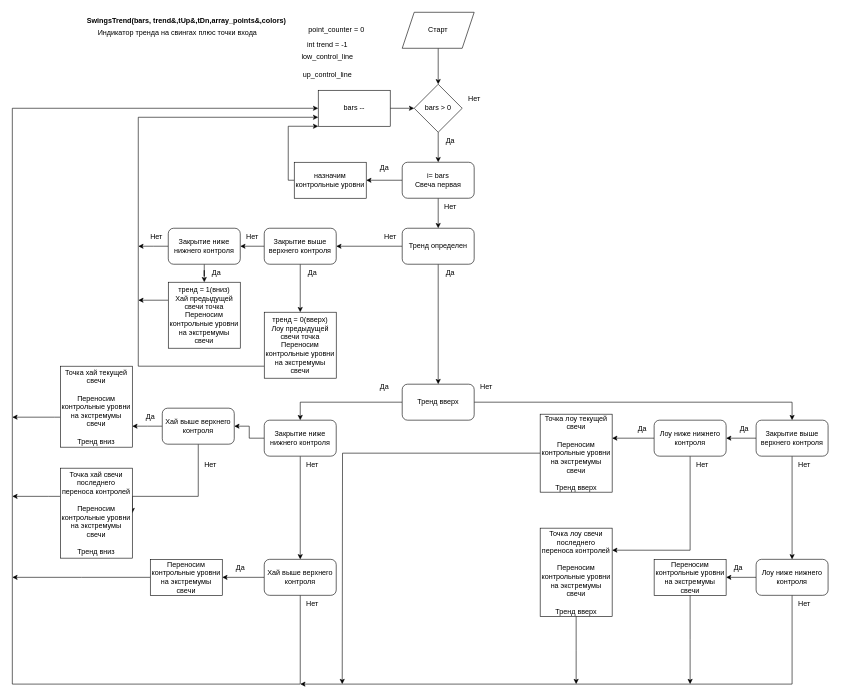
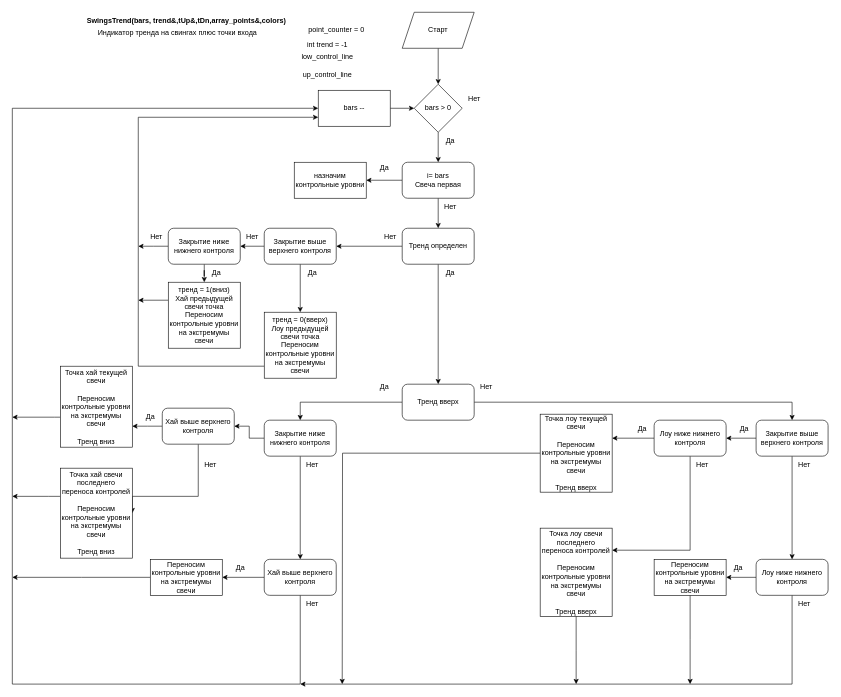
edge "назначим контрольные уровни" -> "bars --": removed
